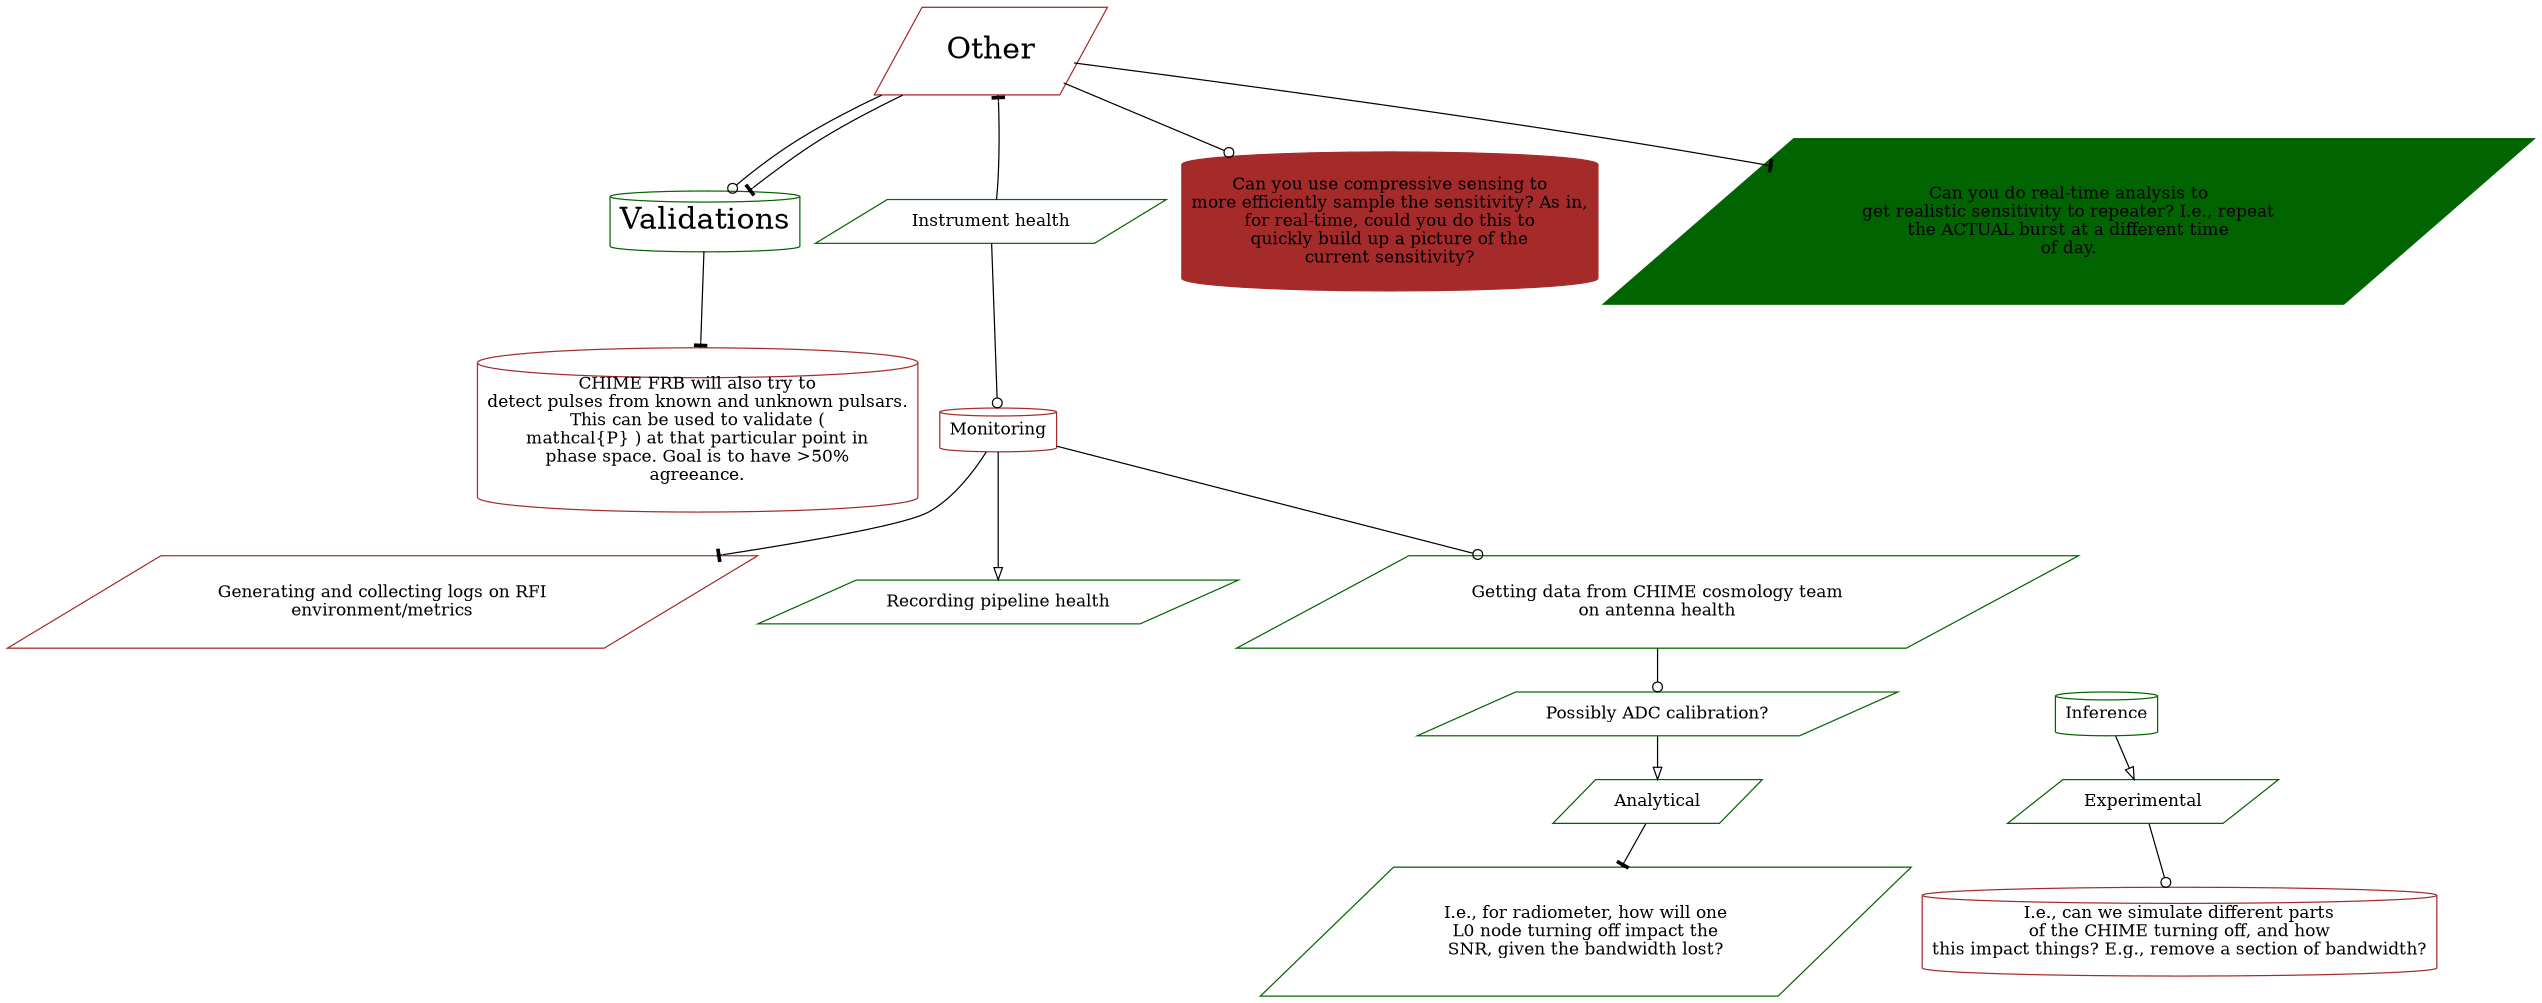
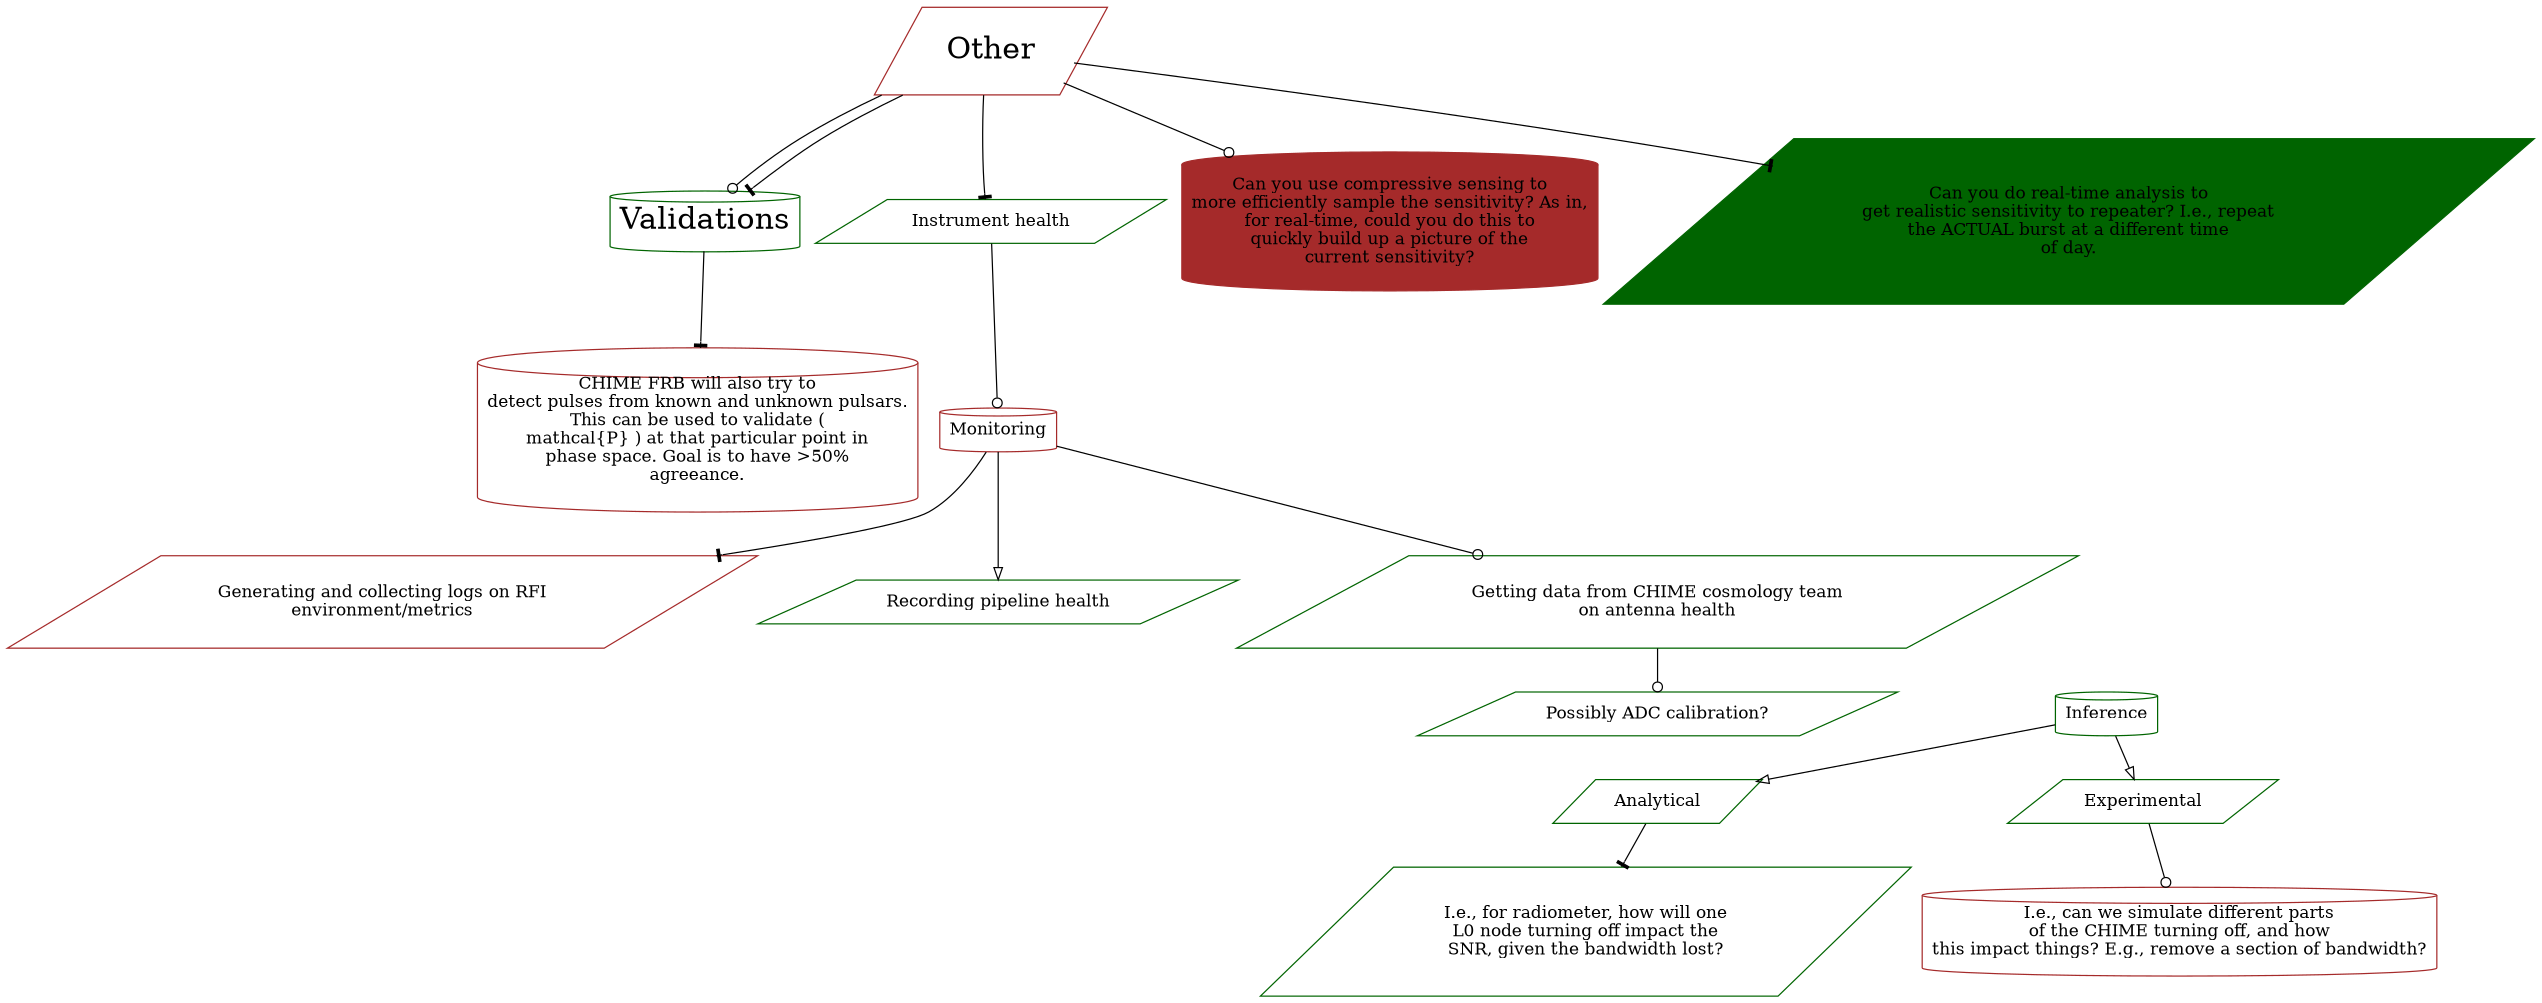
edge "Instrument health" -> "Other": reversed
edge "Possibly ADC calibration?" -> "Analytical": now "Inference" -> "Analytical"
